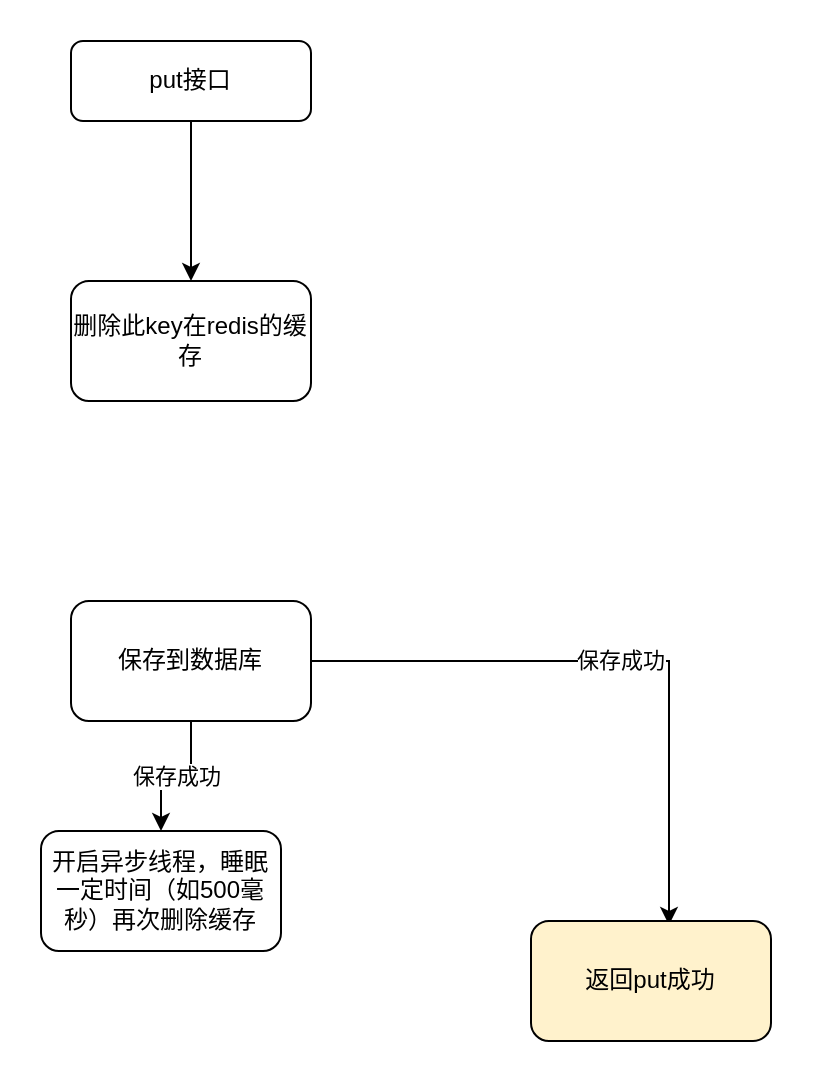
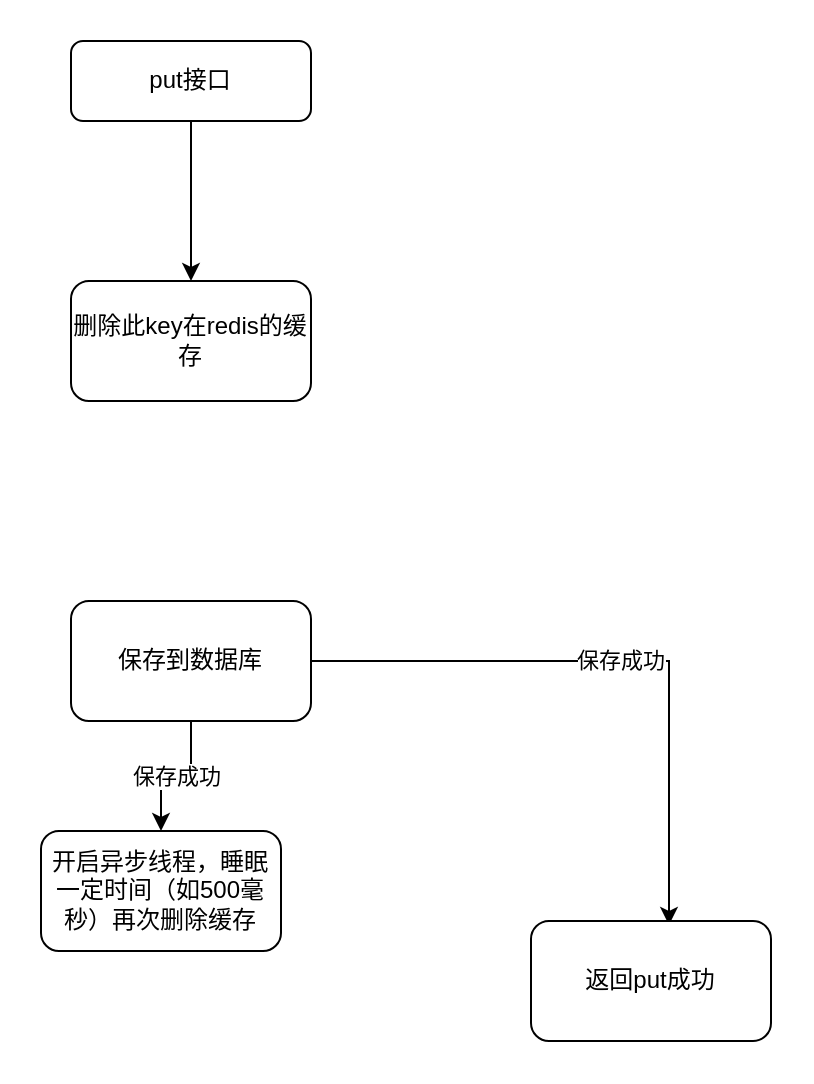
node "返回put成功": fillcolor #fff2cc -> #ffffff
